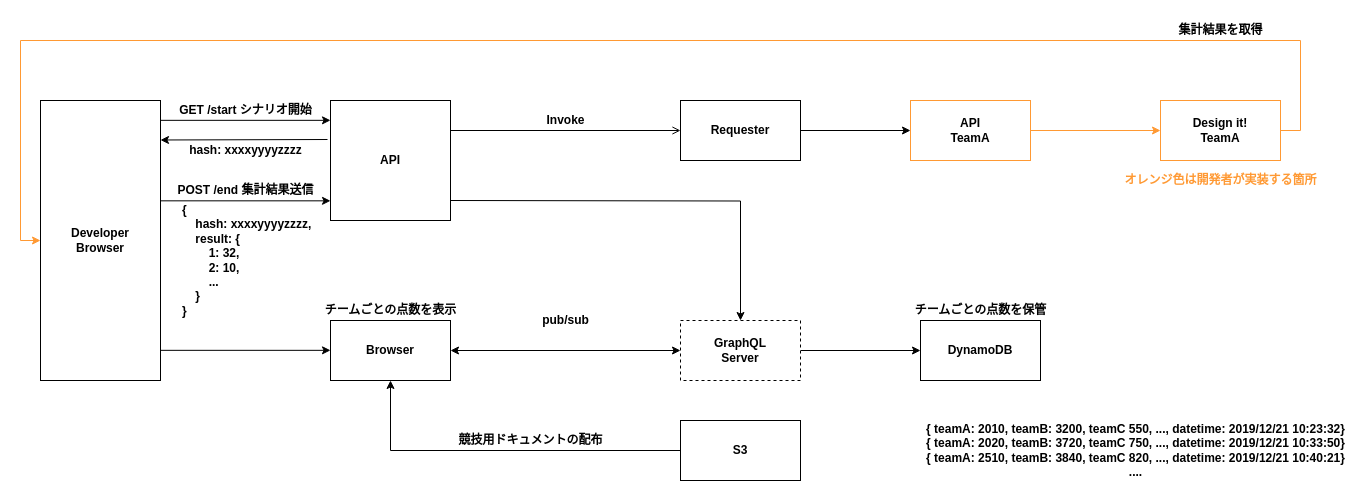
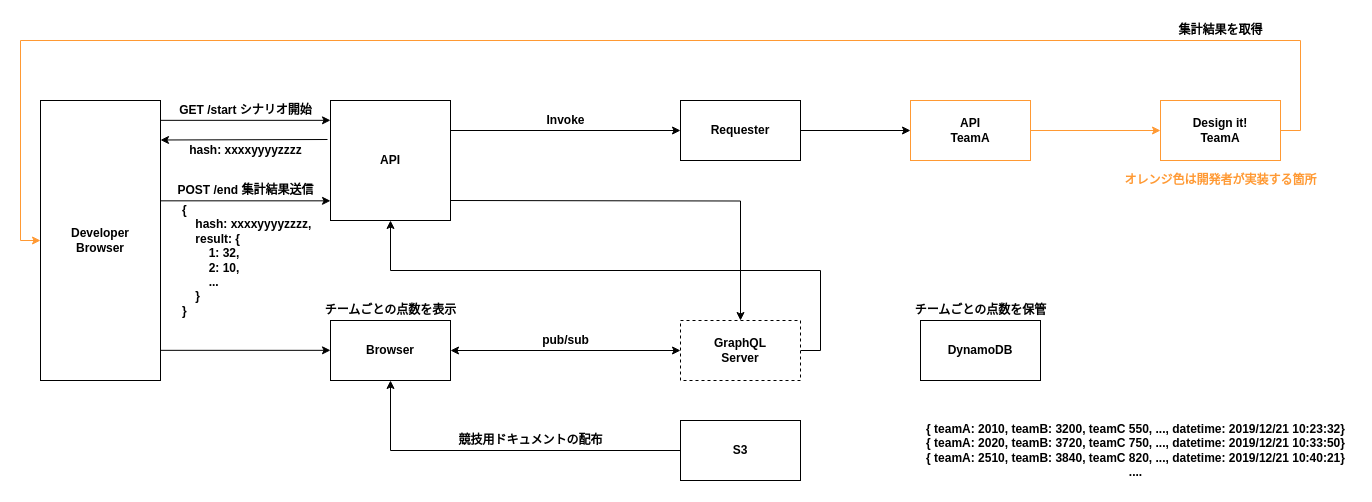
edge "API" -> "Requester": arrowhead open -> classic
node "pub/sub": moved (566, 321) -> (566, 341)
edge "GraphQL Server" -> "DynamoDB": now "GraphQL Server" -> "API"
